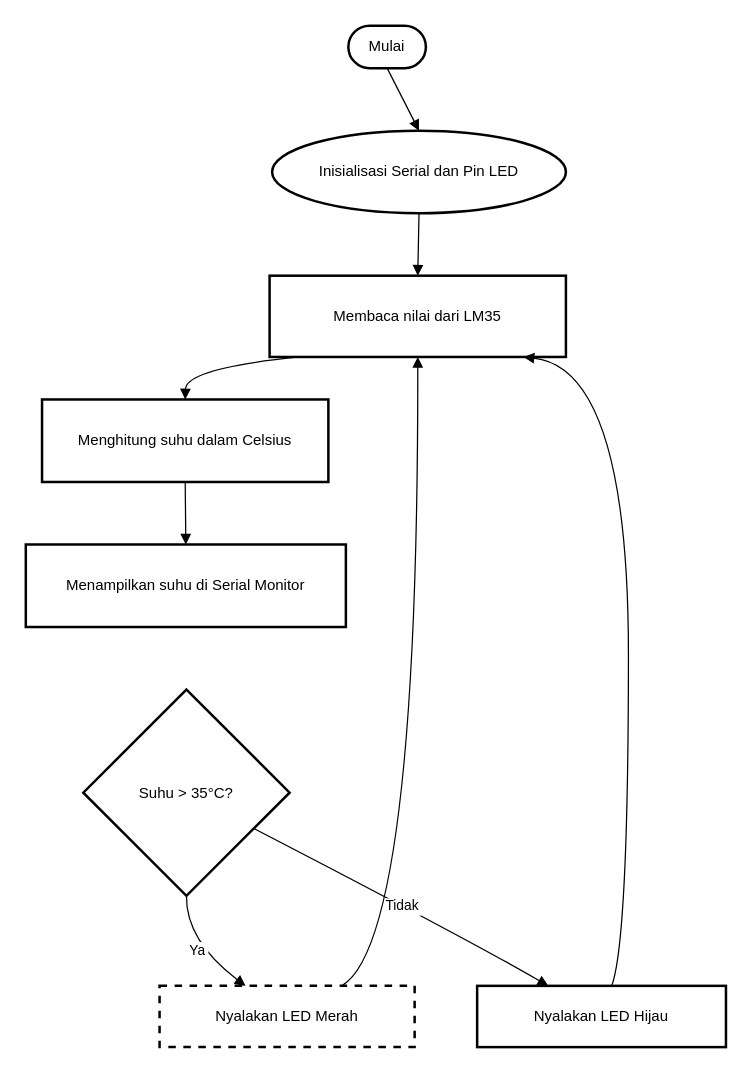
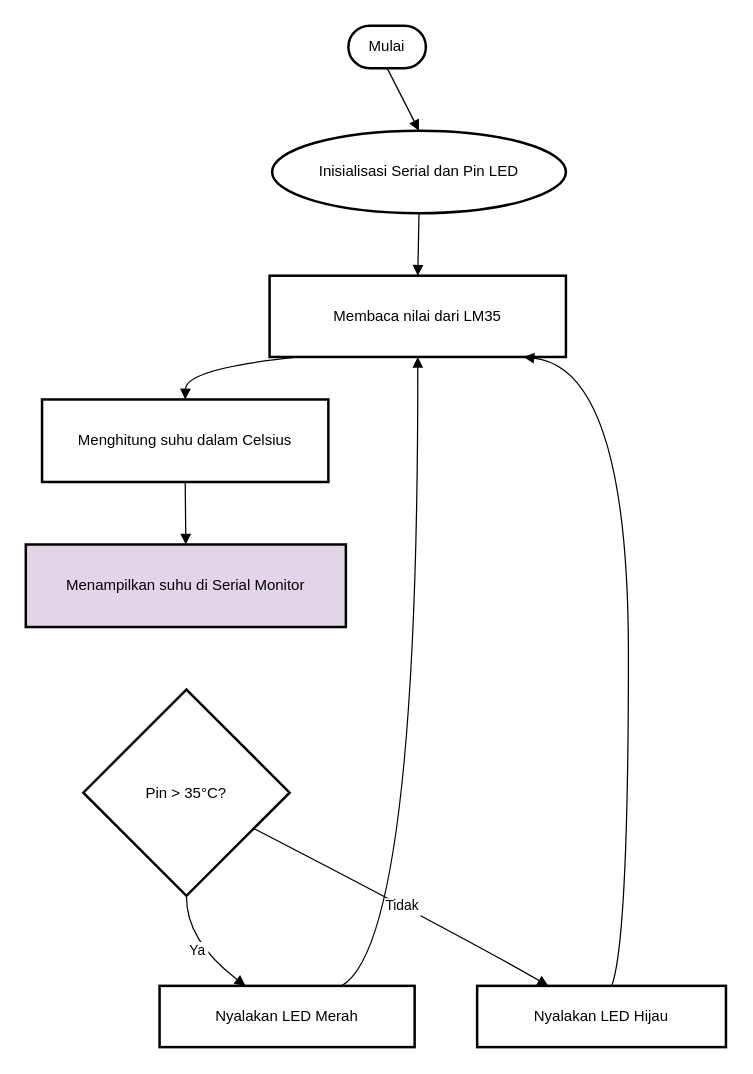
node "Menampilkan suhu di Serial Monitor": fillcolor #ffffff -> #e1d5e7
node "Suhu > 35°C?": label "Suhu > 35°C?" -> "Pin > 35°C?"
node "Nyalakan LED Merah": style dashed -> solid
